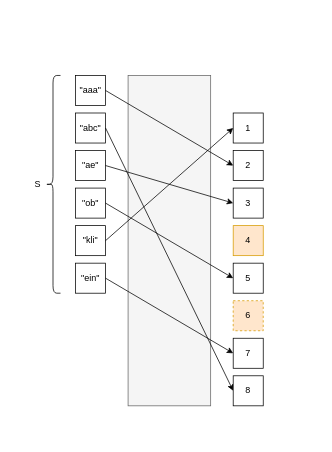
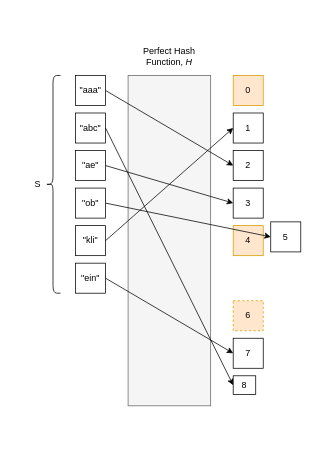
node "Perfect Hash Function, H": added
node "0": added
node "5": moved (248, 278) -> (285, 237)
node "8": size 30x30 -> 23x19
